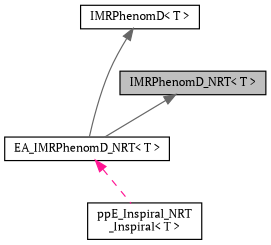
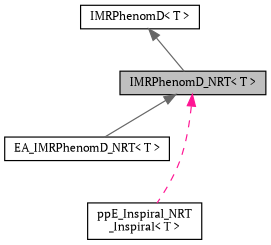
edge "EA_IMRPhenomD_NRT< T >" -> "IMRPhenomD< T >": now "IMRPhenomD_NRT< T >" -> "IMRPhenomD< T >"
edge "ppE_Inspiral_NRT _Inspiral< T >" -> "EA_IMRPhenomD_NRT< T >": now "ppE_Inspiral_NRT _Inspiral< T >" -> "IMRPhenomD_NRT< T >"
